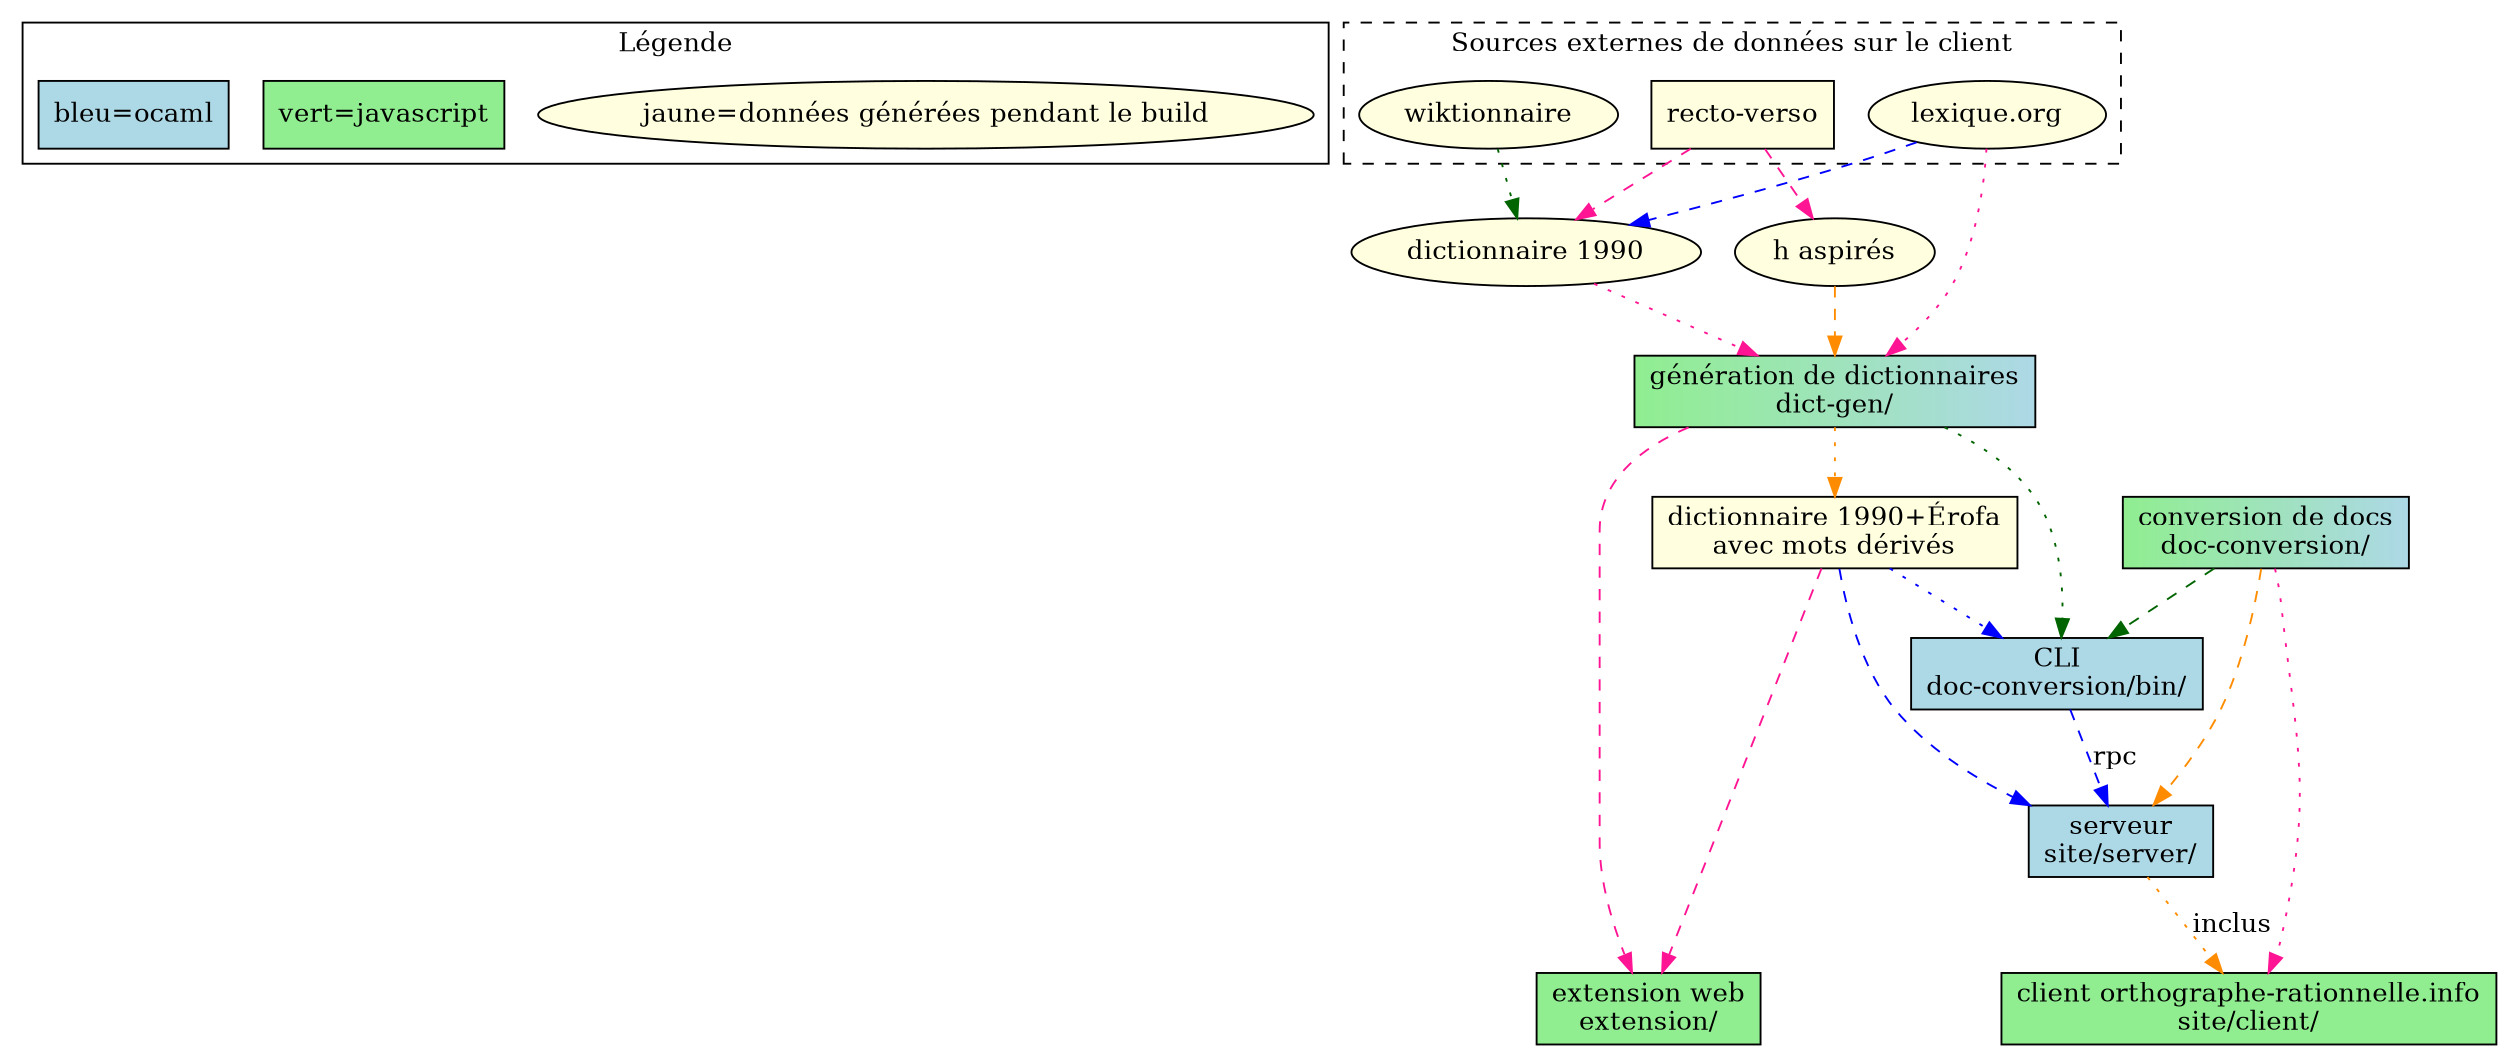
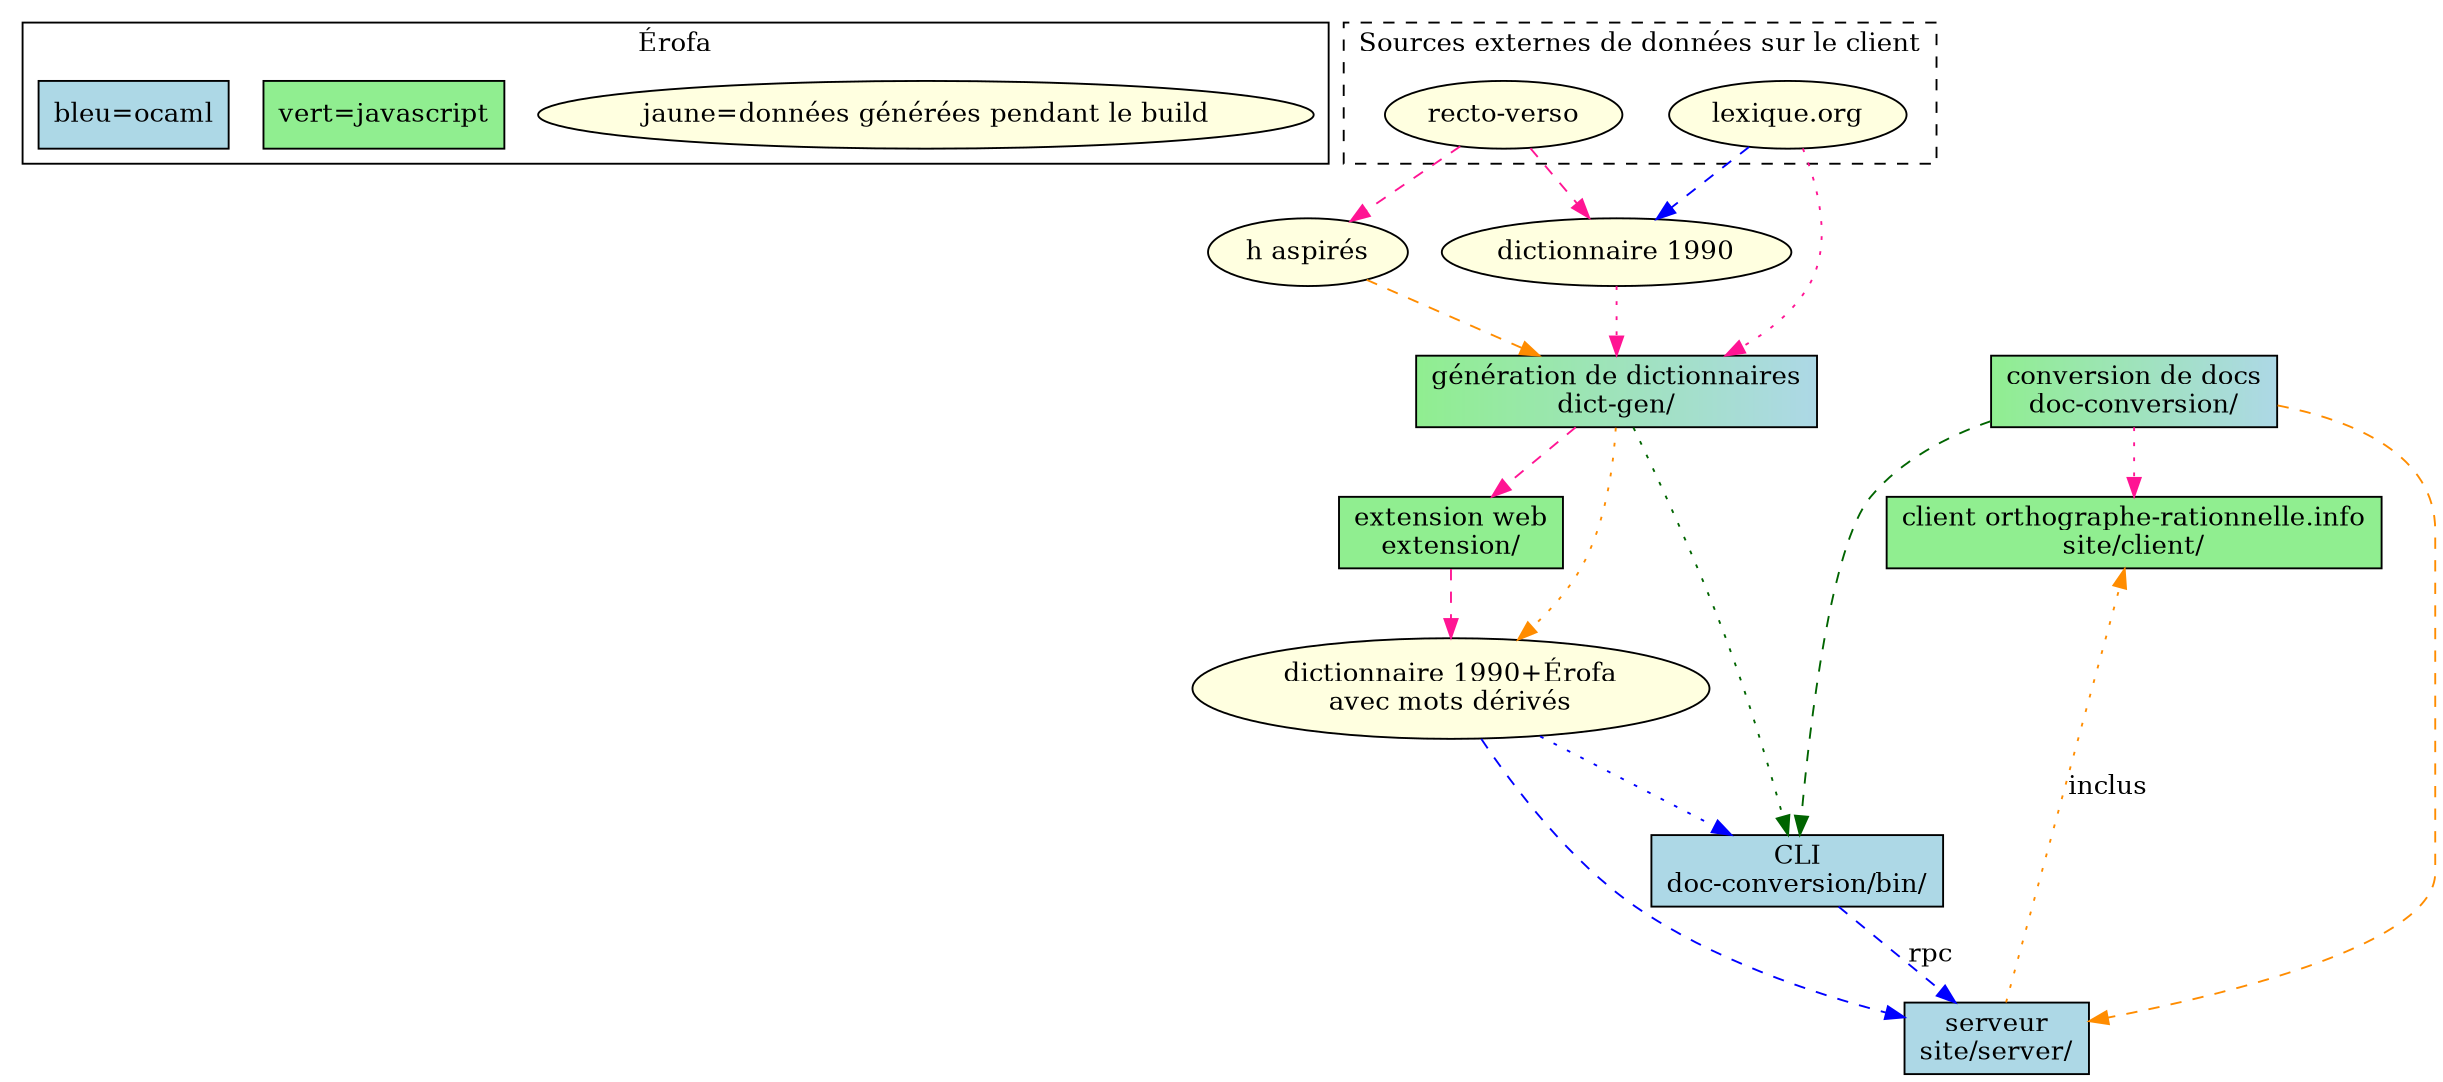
cluster "Légende": label "Légende" -> "Érofa"
node "wiktionnaire": removed
node "recto-verso": shape box -> ellipse
node "dictionnaire 1990+Érofa avec mots dérivés": shape box -> ellipse
edge "dictionnaire 1990+Érofa avec mots dérivés" -> "extension web extension/": reversed
